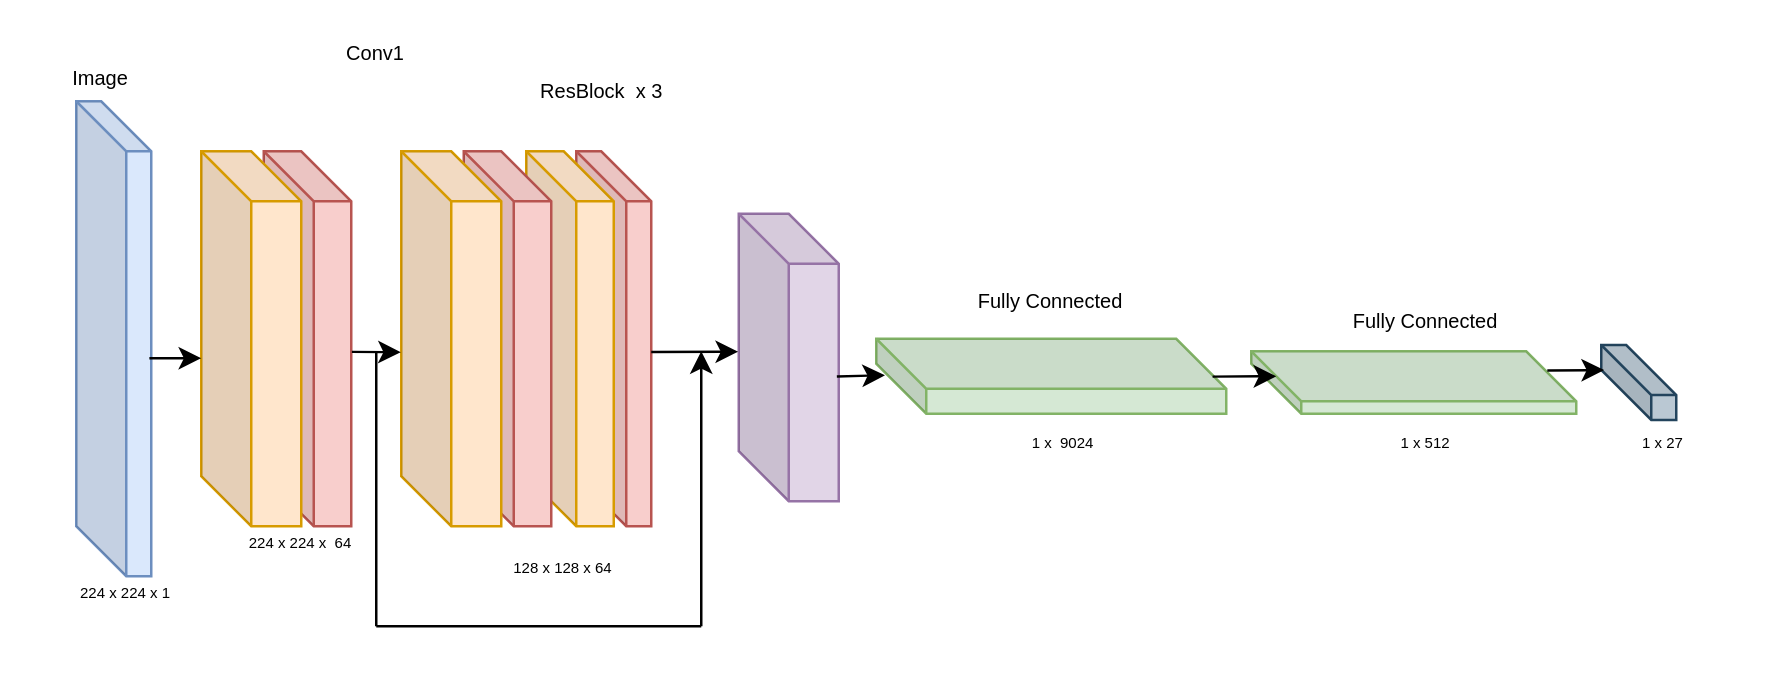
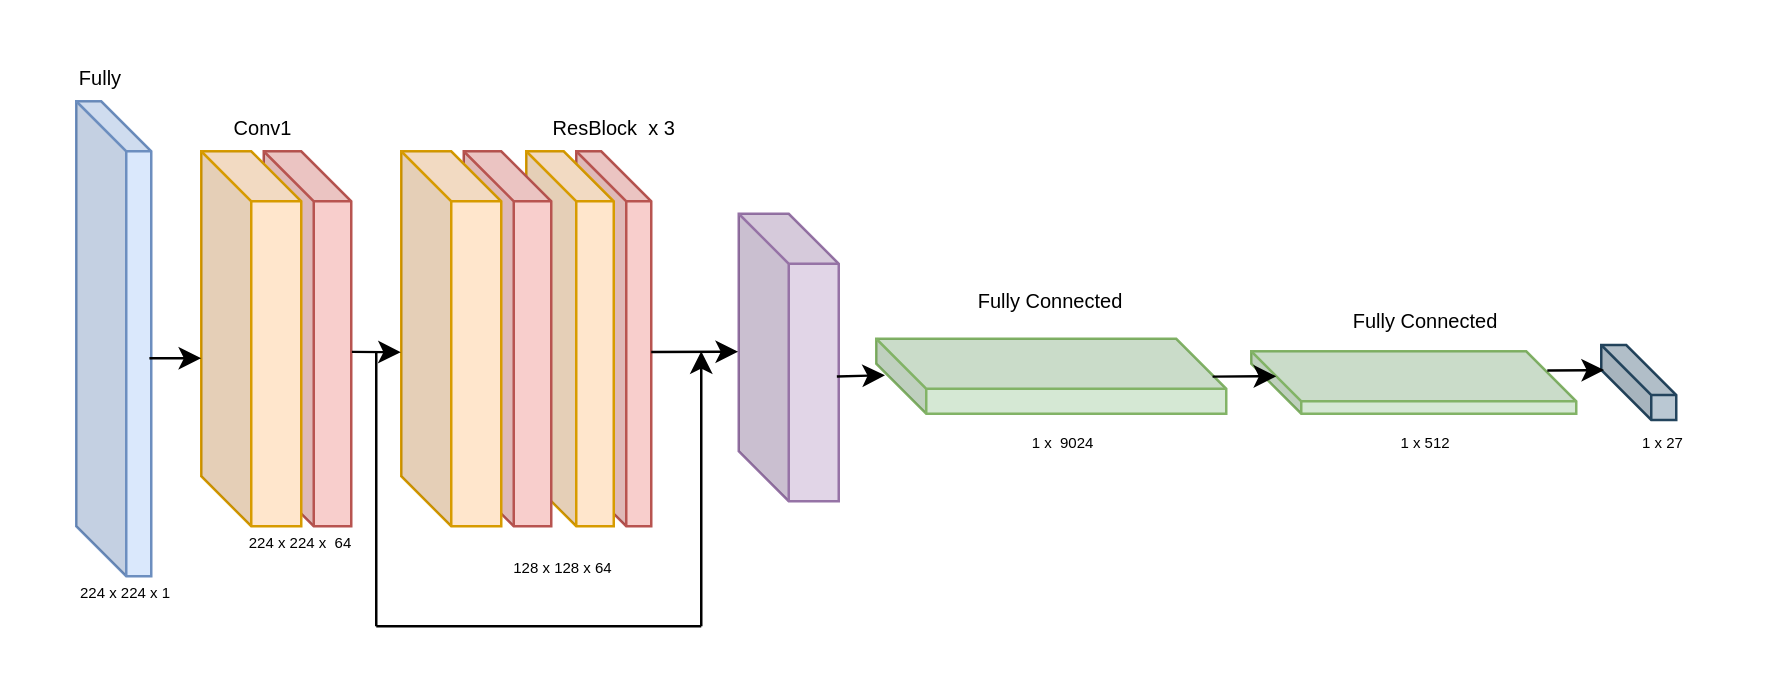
node "Conv1": moved (376, 51) -> (264, 126)
node "Image": label "Image" -> "Fully"
node "ResBlock x 3": moved (601, 89) -> (614, 126)
